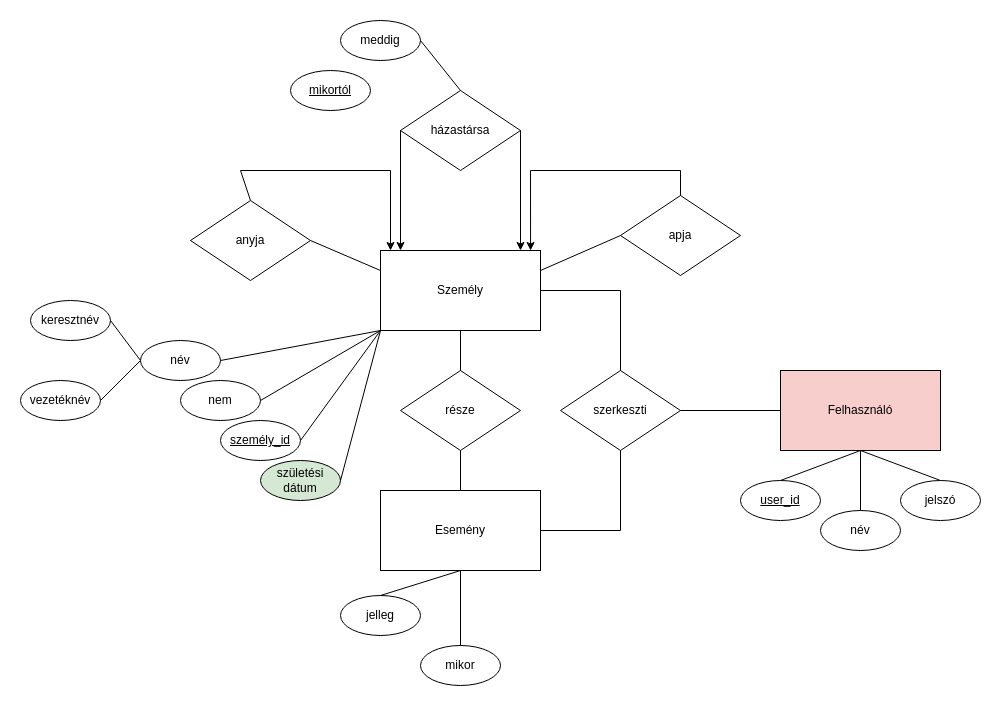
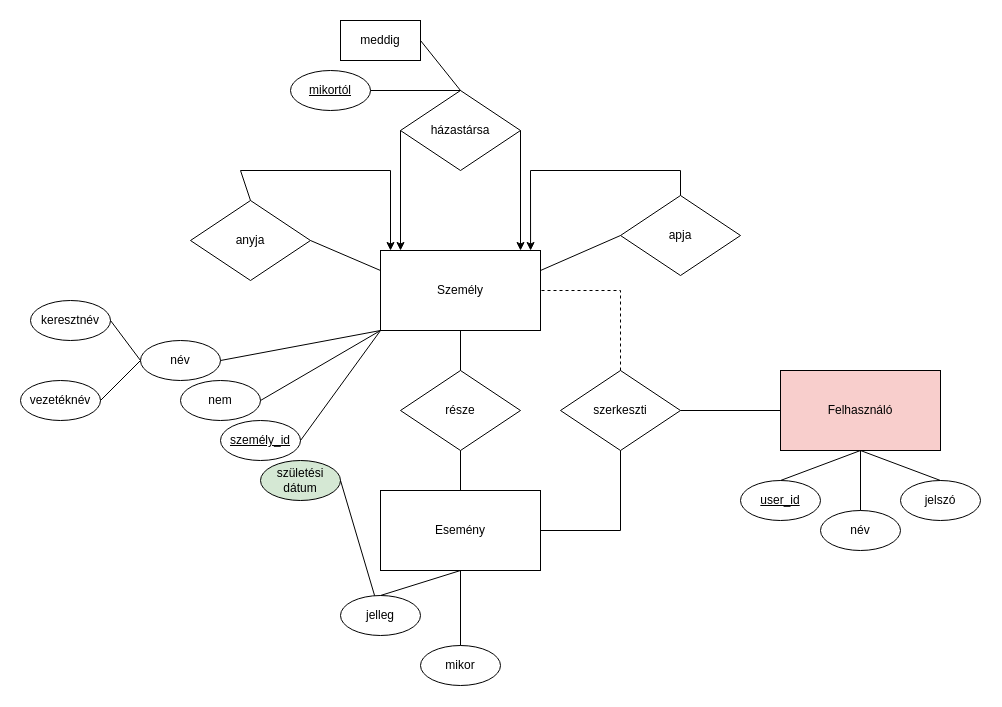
node "meddig": shape ellipse -> rectangle
edge "mikortól" -- "házastársa": added
edge "Személy" -- "szerkeszti": style solid -> dashed
edge "Személy" -- "születési dátum": now "jelleg" -- "születési dátum"
